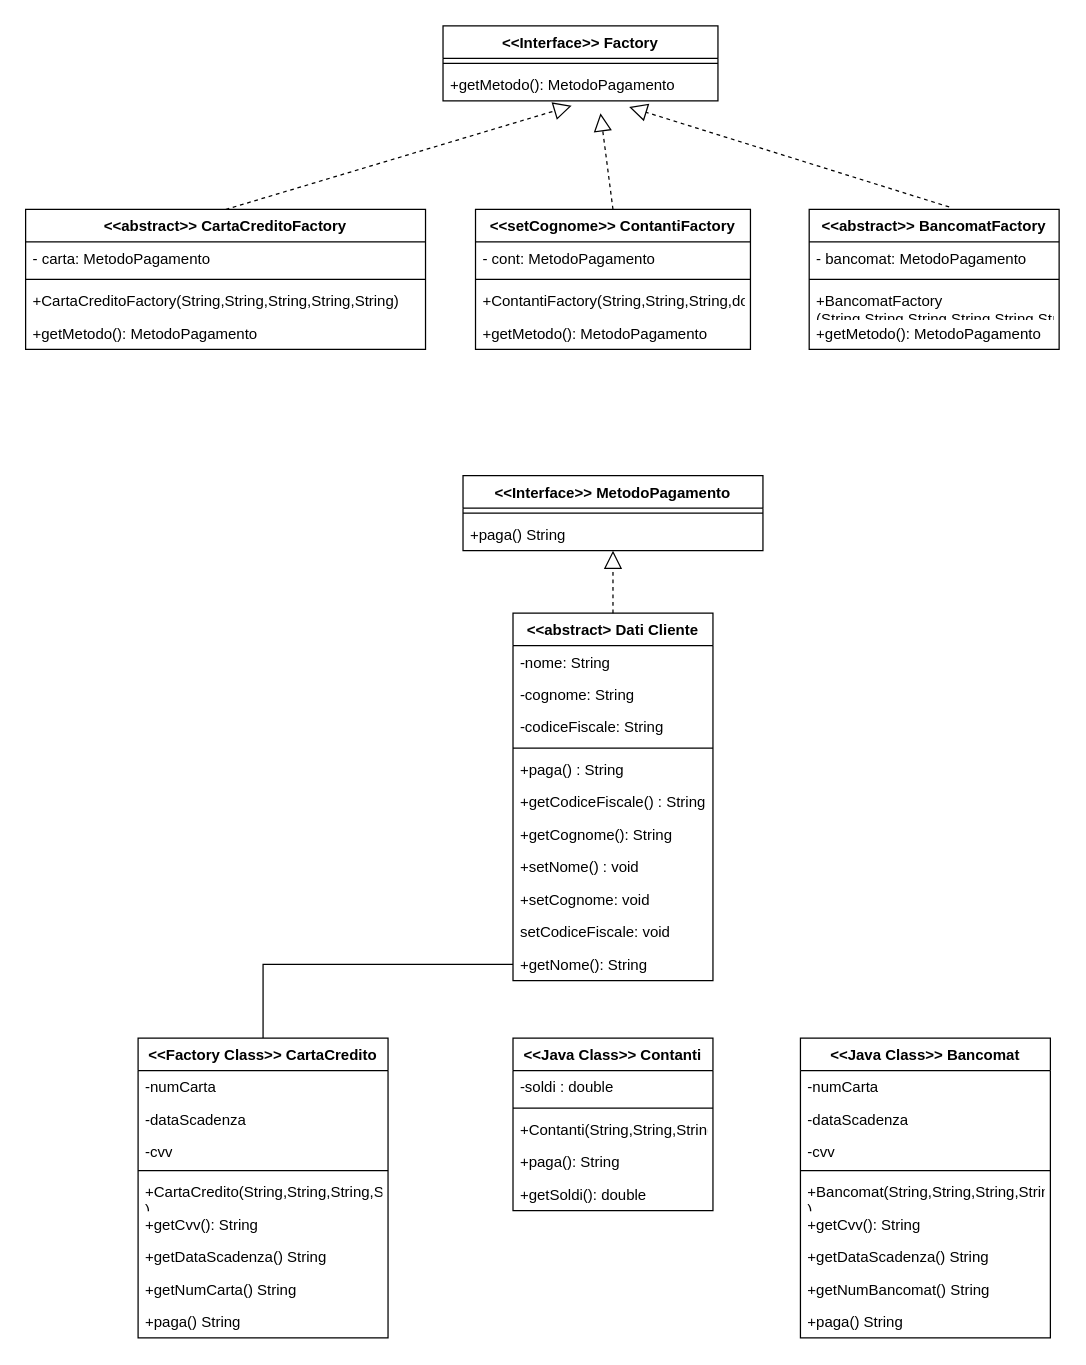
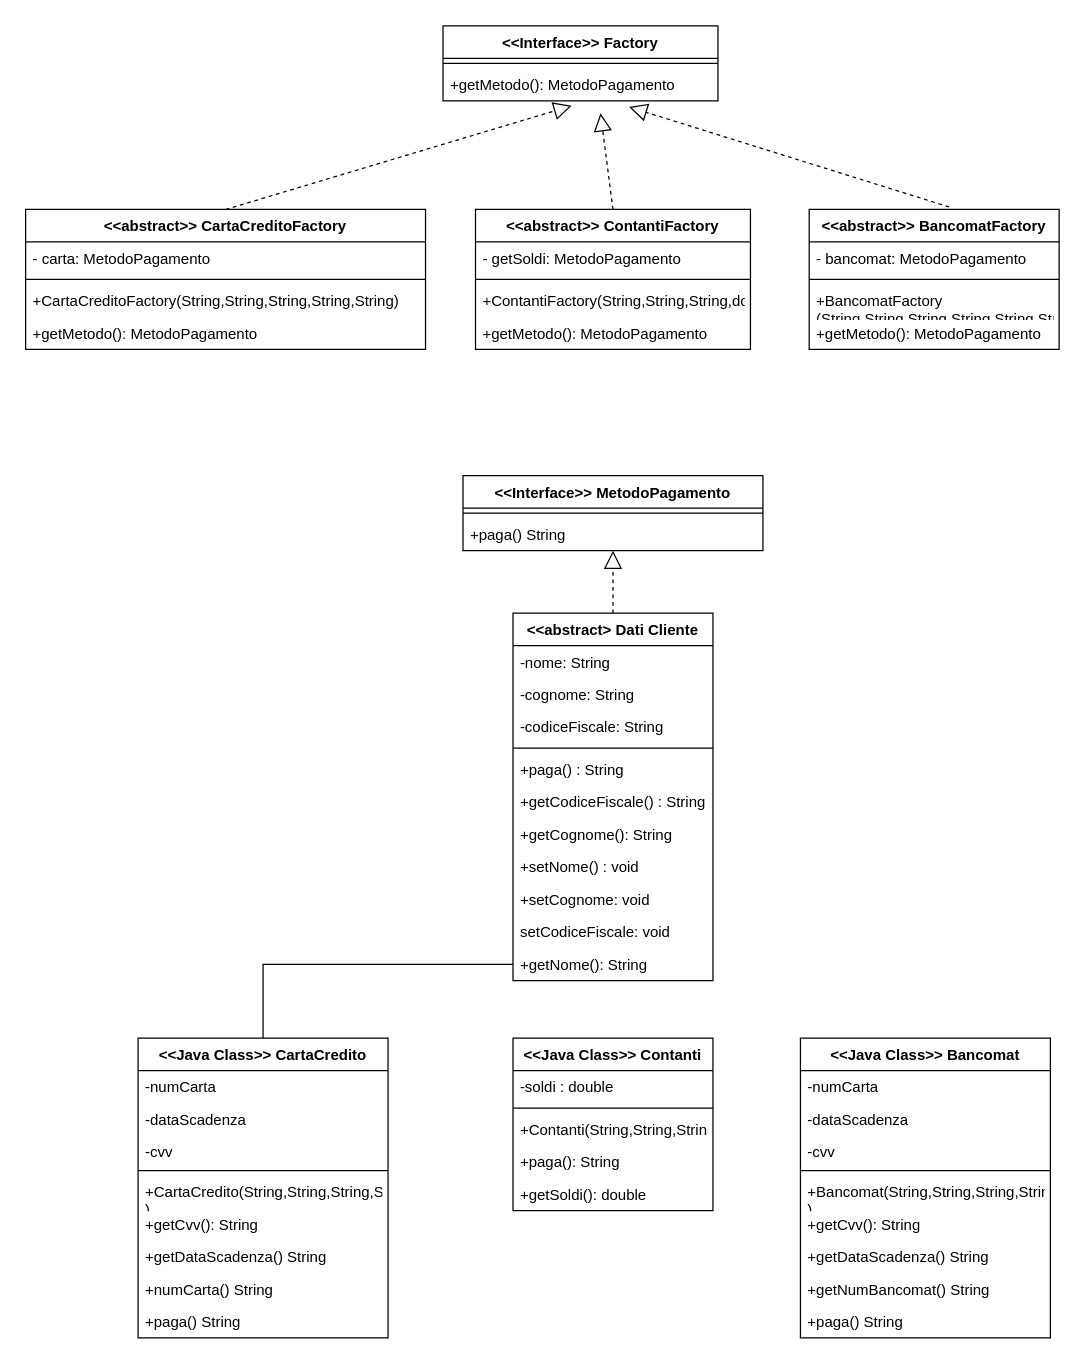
node "<<setCognome>> ContantiFactory": label "<<setCognome>> ContantiFactory" -> "<<abstract>> ContantiFactory"
node "- cont: MetodoPagamento": label "- cont: MetodoPagamento" -> "- getSoldi: MetodoPagamento"
node "<<Factory Class>> CartaCredito": label "<<Factory Class>> CartaCredito" -> "<<Java Class>> CartaCredito"
node "+getNumCarta() String": label "+getNumCarta() String" -> "+numCarta() String"
